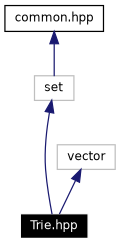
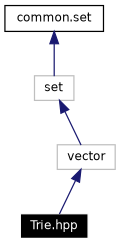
node "common.hpp": label "common.hpp" -> "common.set"
edge "Trie.hpp" -> "set": now "vector" -> "set"
